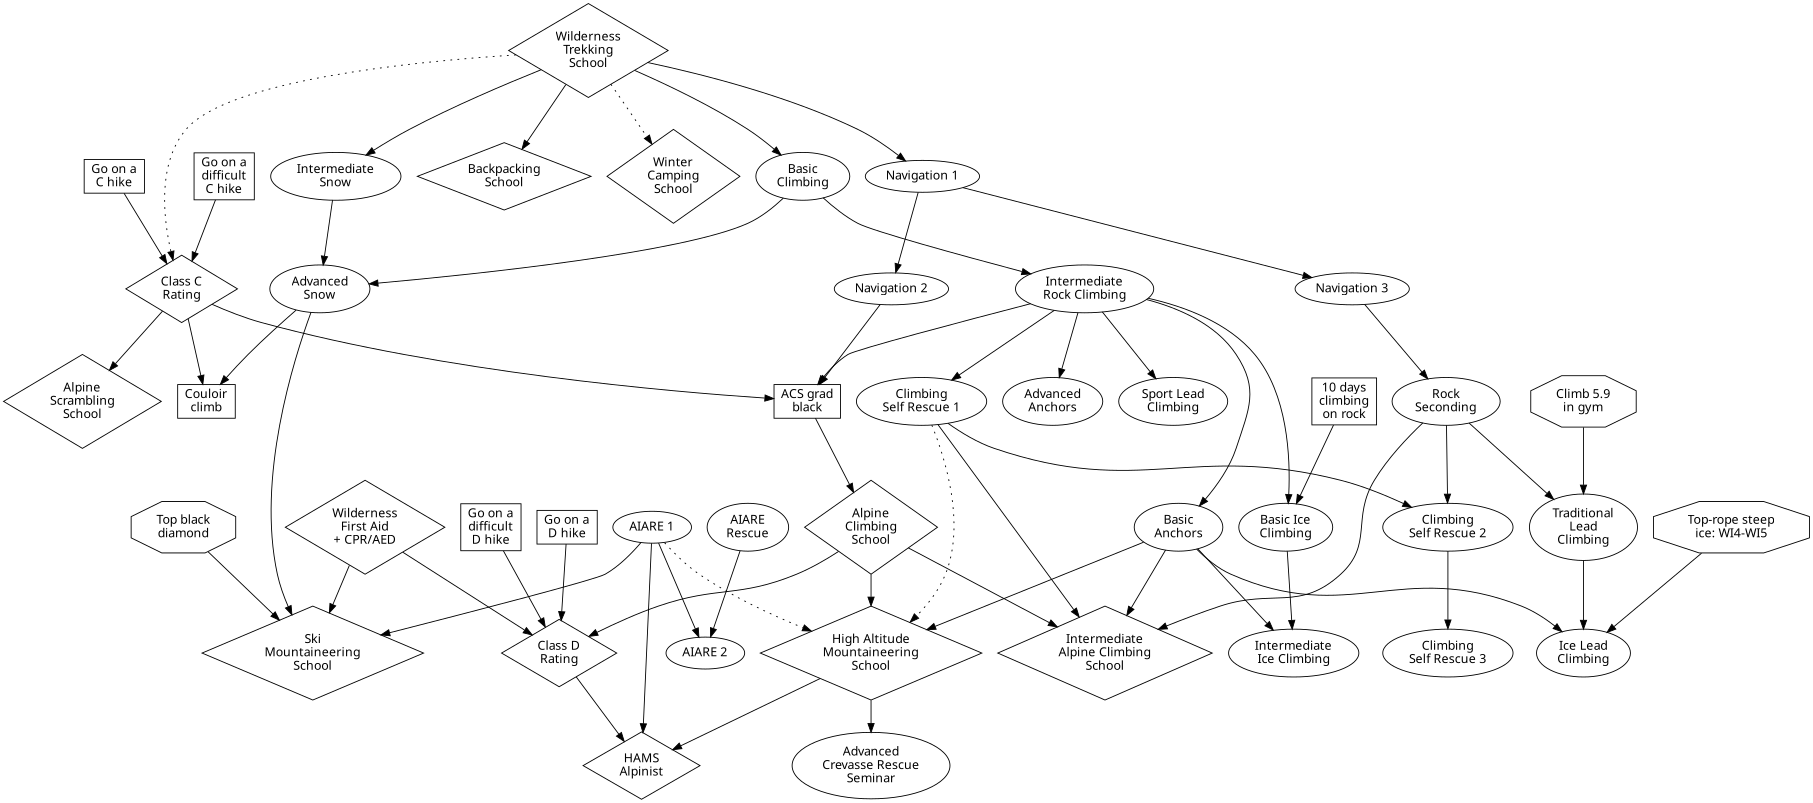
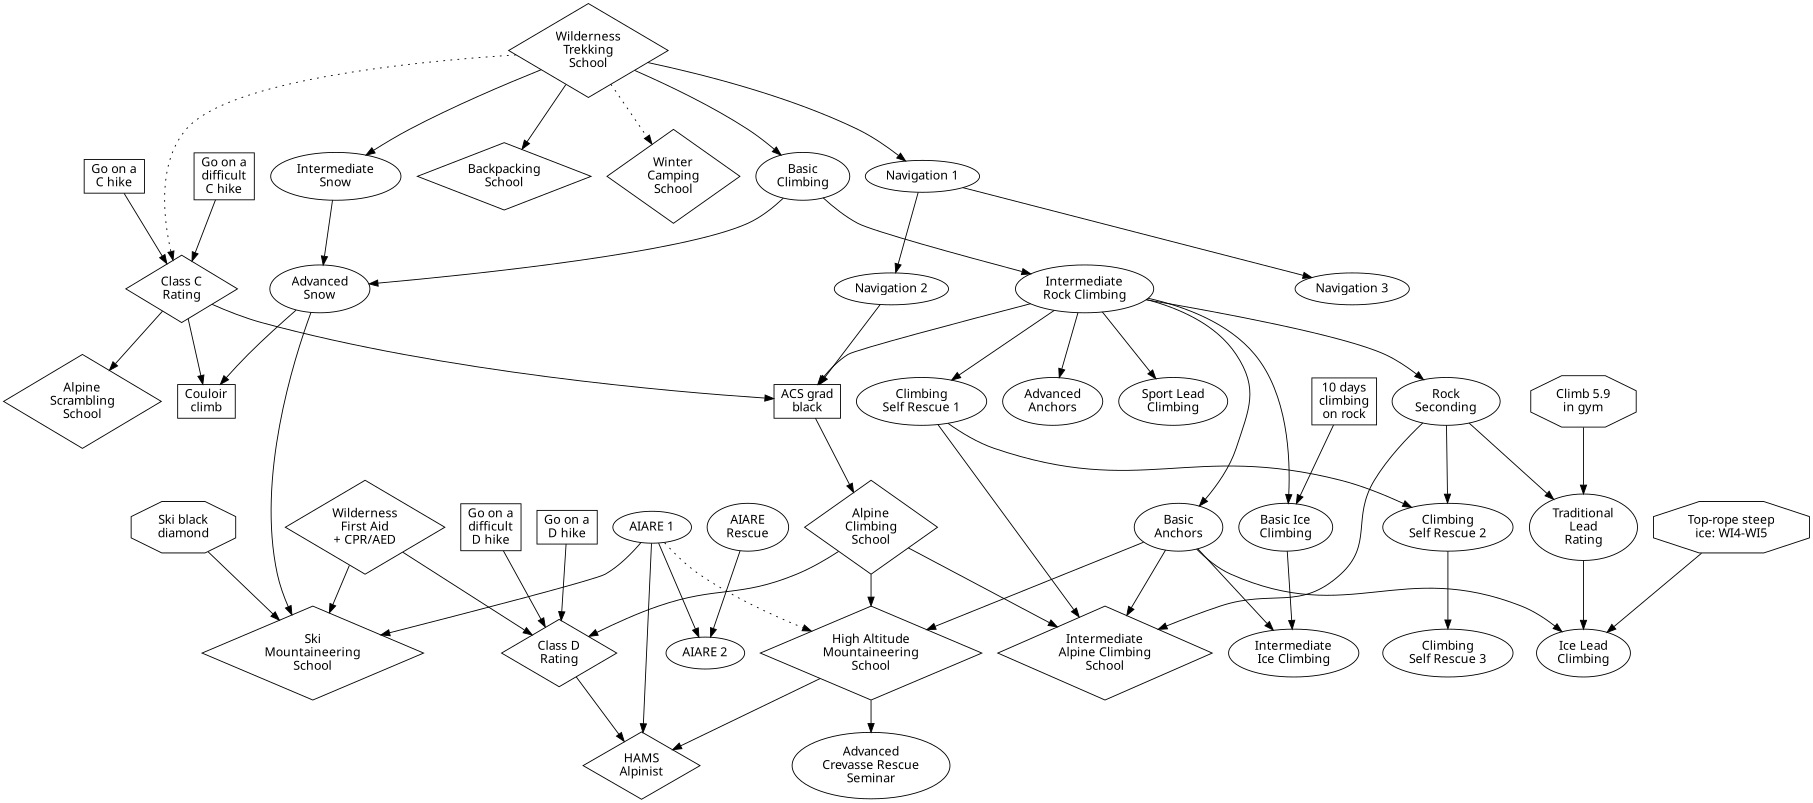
edge "Navigation 3" -> "Rock Seconding": now "Intermediate Rock Climbing" -> "Rock Seconding"
edge "Climbing Self Rescue 1" -> "High Altitude Mountaineering School": removed
node "Top black diamond": label "Top black diamond" -> "Ski black diamond"
node "Traditional Lead Climbing": label "Traditional Lead Climbing" -> "Traditional Lead Rating"
